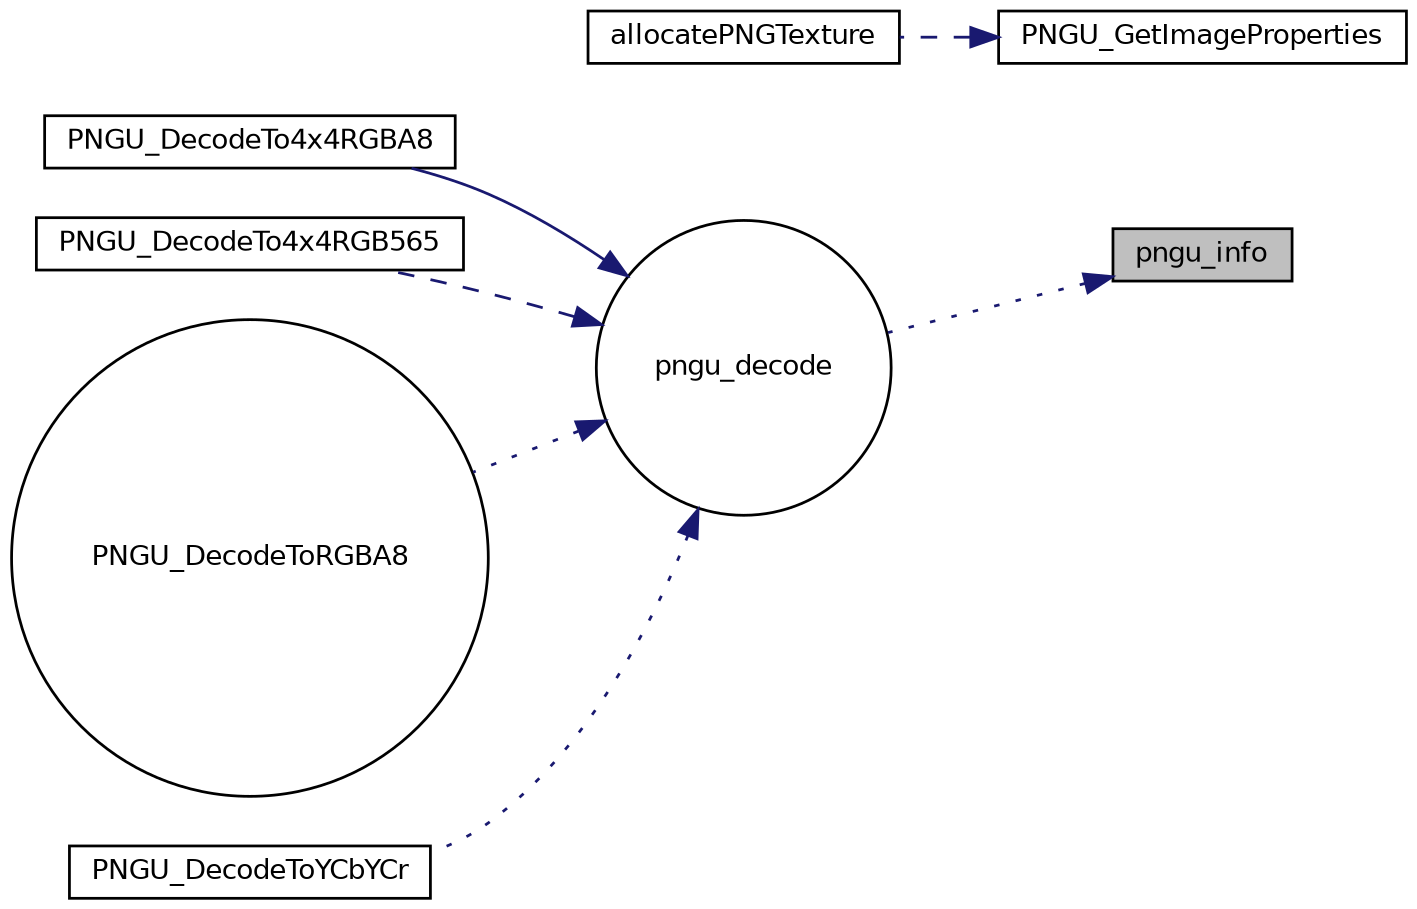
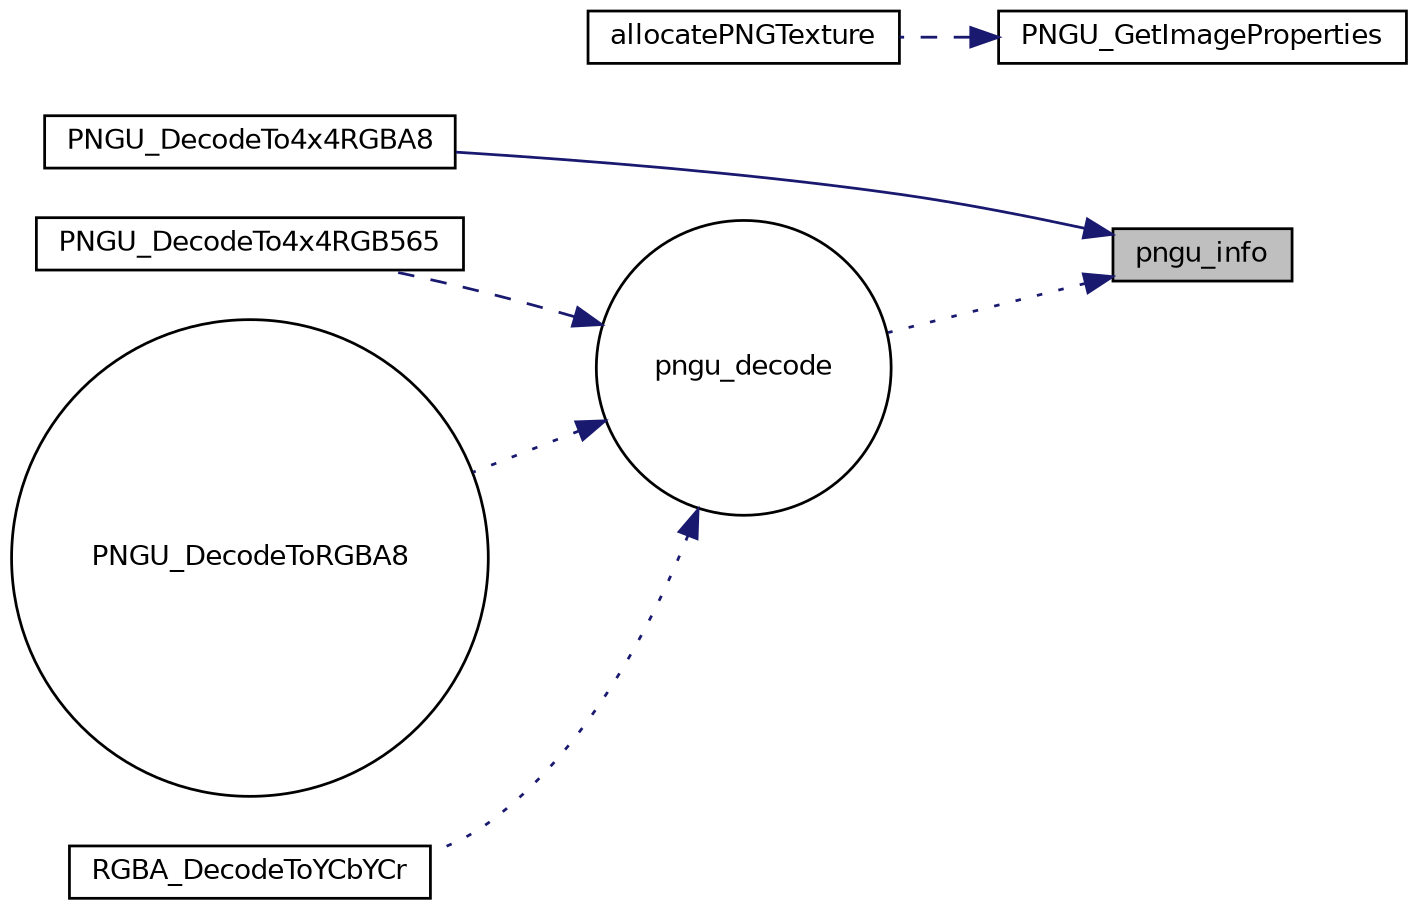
edge "PNGU_DecodeTo4x4RGBA8" -> "pngu_decode": now "PNGU_DecodeTo4x4RGBA8" -> "pngu_info"
node "PNGU_DecodeToYCbYCr": label "PNGU_DecodeToYCbYCr" -> "RGBA_DecodeToYCbYCr"
